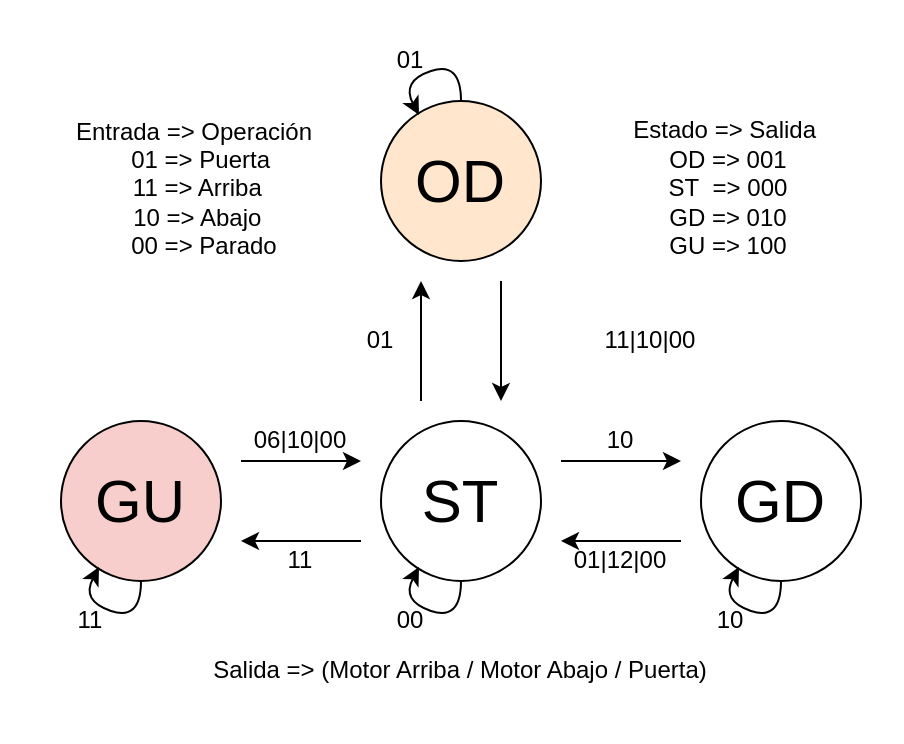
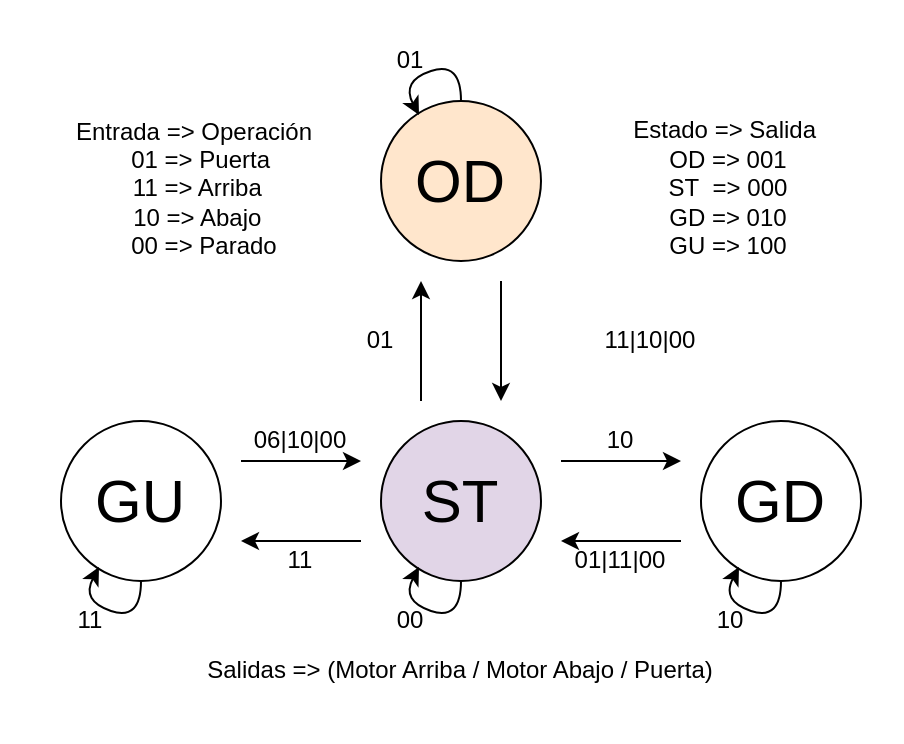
node "GU": fillcolor #f8cecc -> #ffffff
node "ST": fillcolor #ffffff -> #e1d5e7
node "01|12|00": label "01|12|00" -> "01|11|00"
node "Salida => (Motor Arriba / Motor Abajo / Puerta)": label "Salida => (Motor Arriba / Motor Abajo / Puerta)" -> "Salidas => (Motor Arriba / Motor Abajo / Puerta)"
